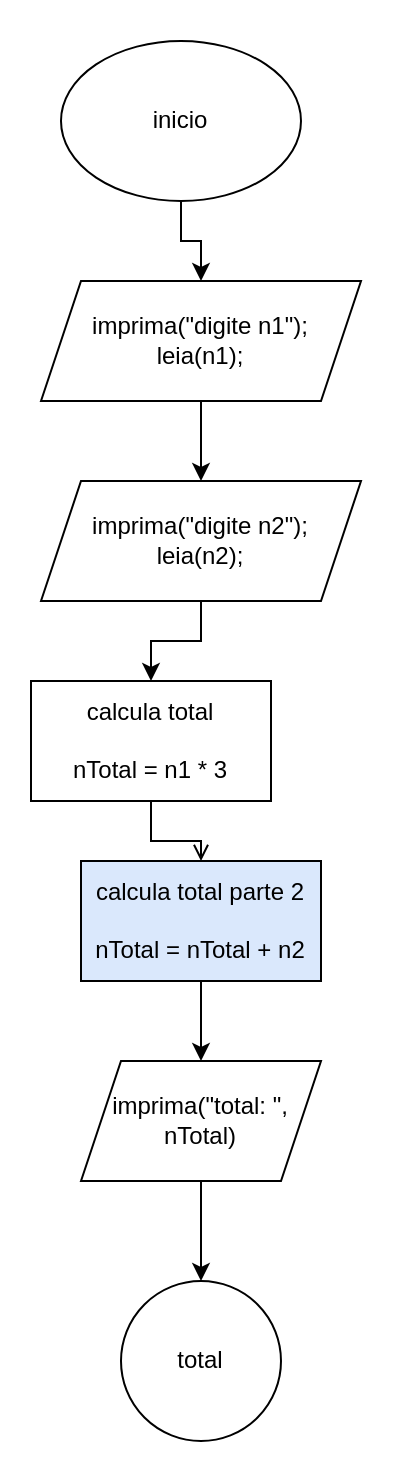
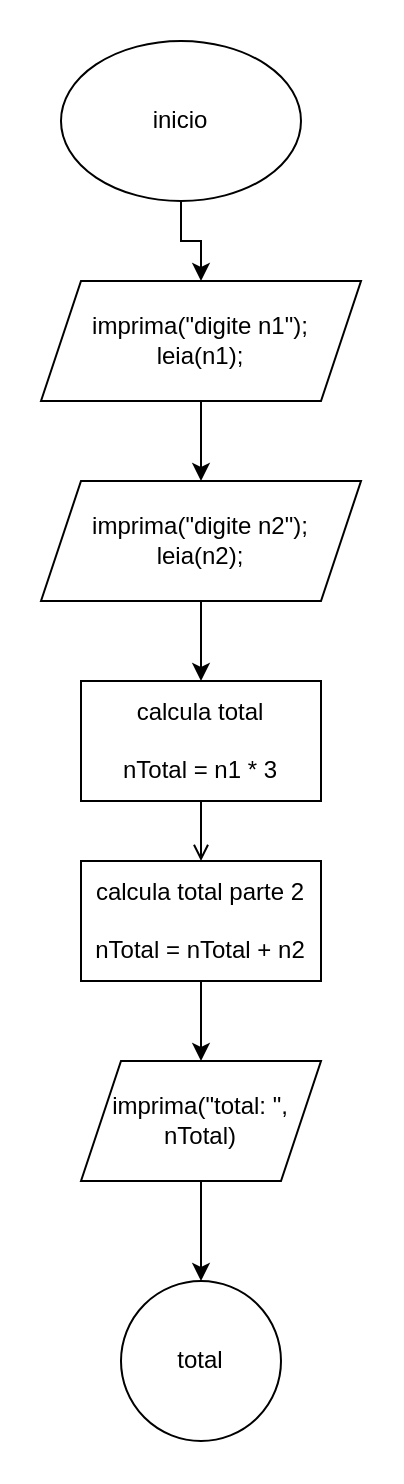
node "calcula total nTotal = n1 * 3": moved (151, 741) -> (201, 741)
node "calcula total parte 2 nTotal = nTotal + n2": fillcolor #dae8fc -> #ffffff
